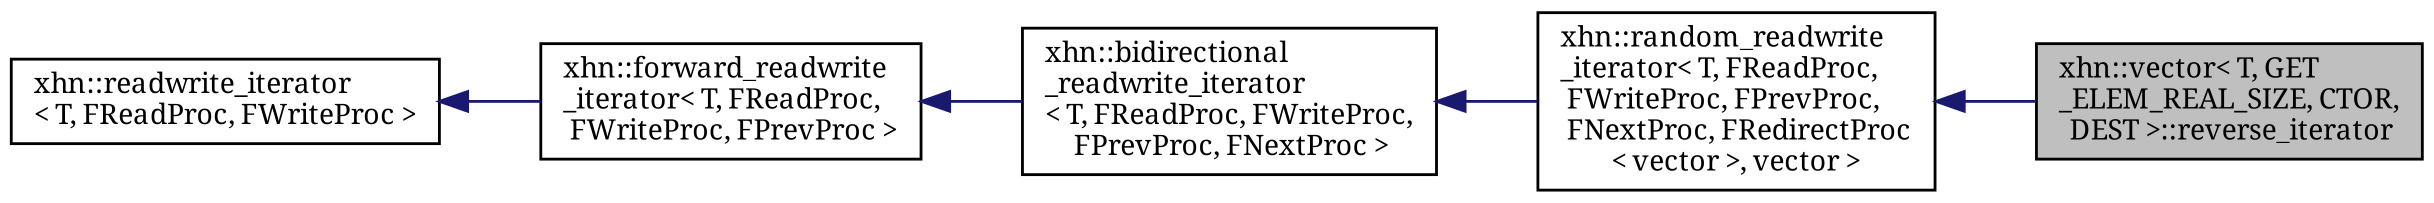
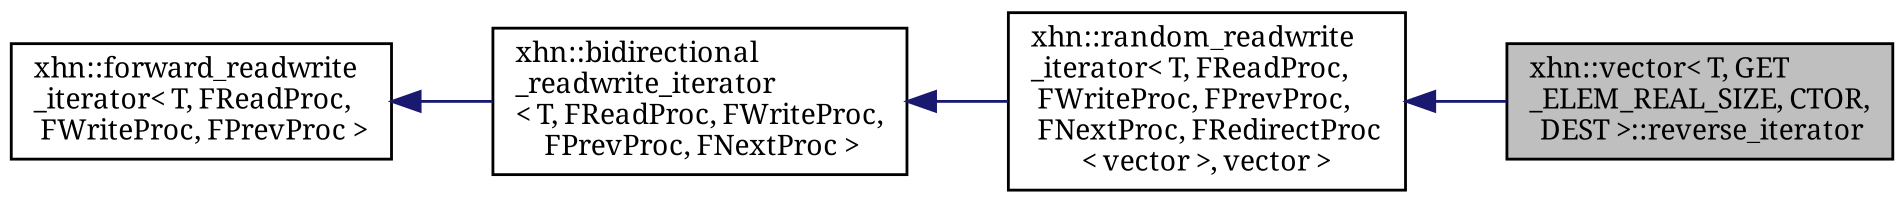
node "xhn::readwrite_iterator < T, FReadProc, FWriteProc >": removed
